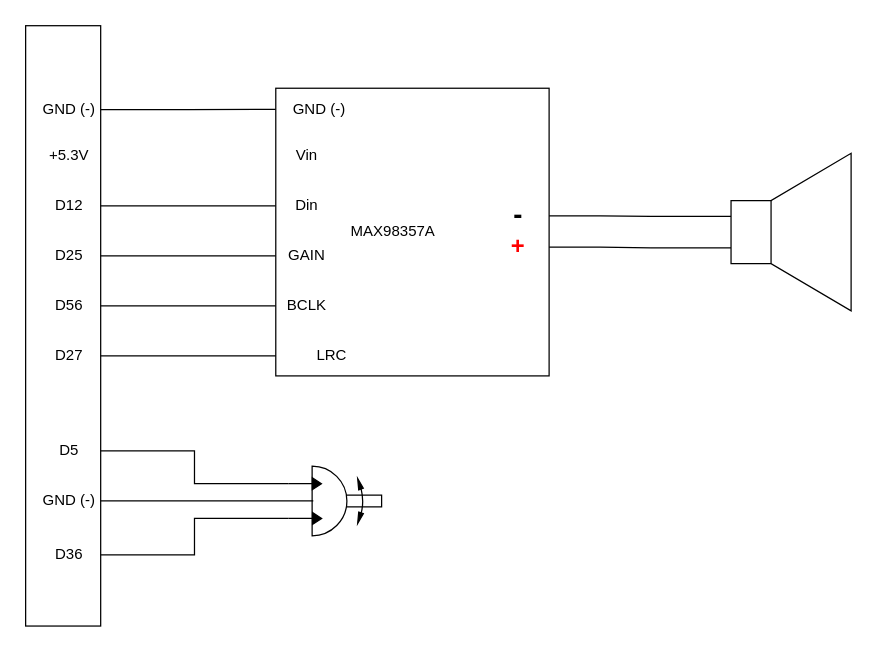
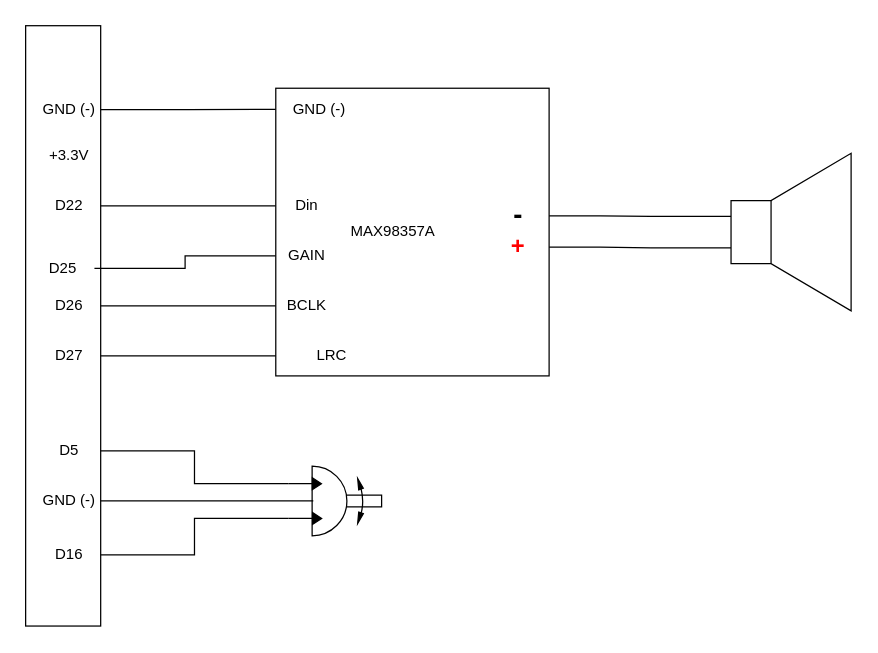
node "+5.3V": label "+5.3V" -> "+3.3V"
node "Vin": removed
node "D12": label "D12" -> "D22"
node "D25": moved (69, 256) -> (63, 268)
node "D56": label "D56" -> "D26"
node "D36": label "D36" -> "D16"
